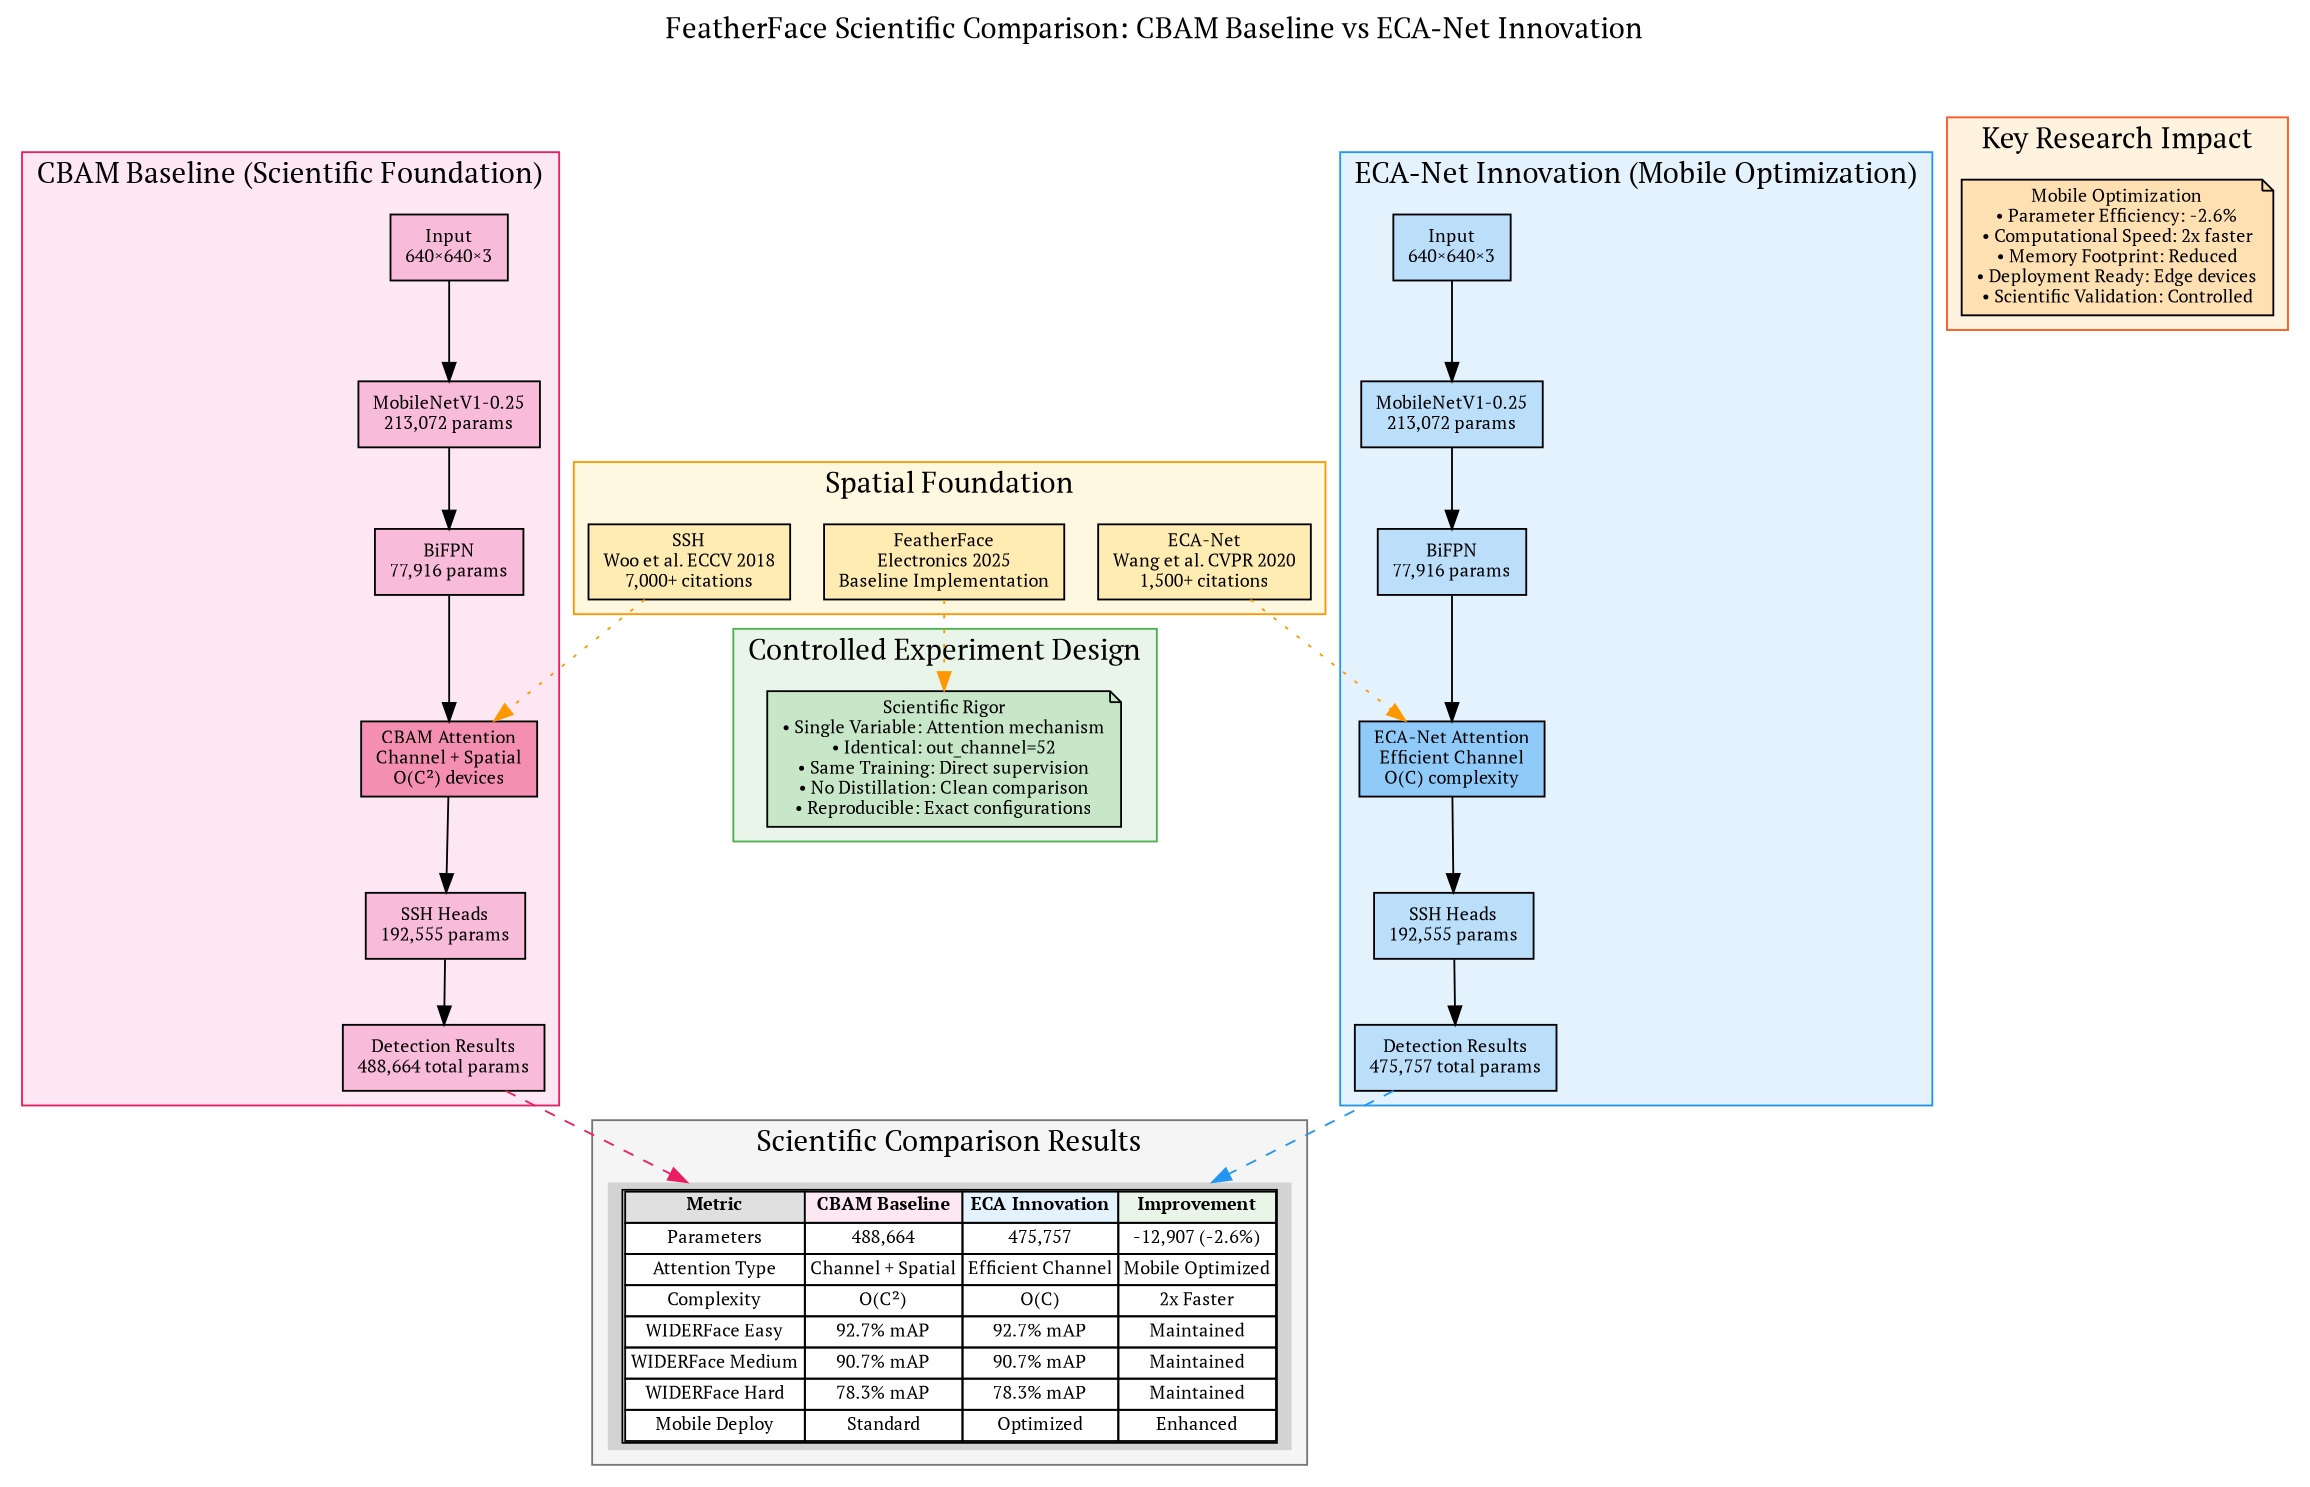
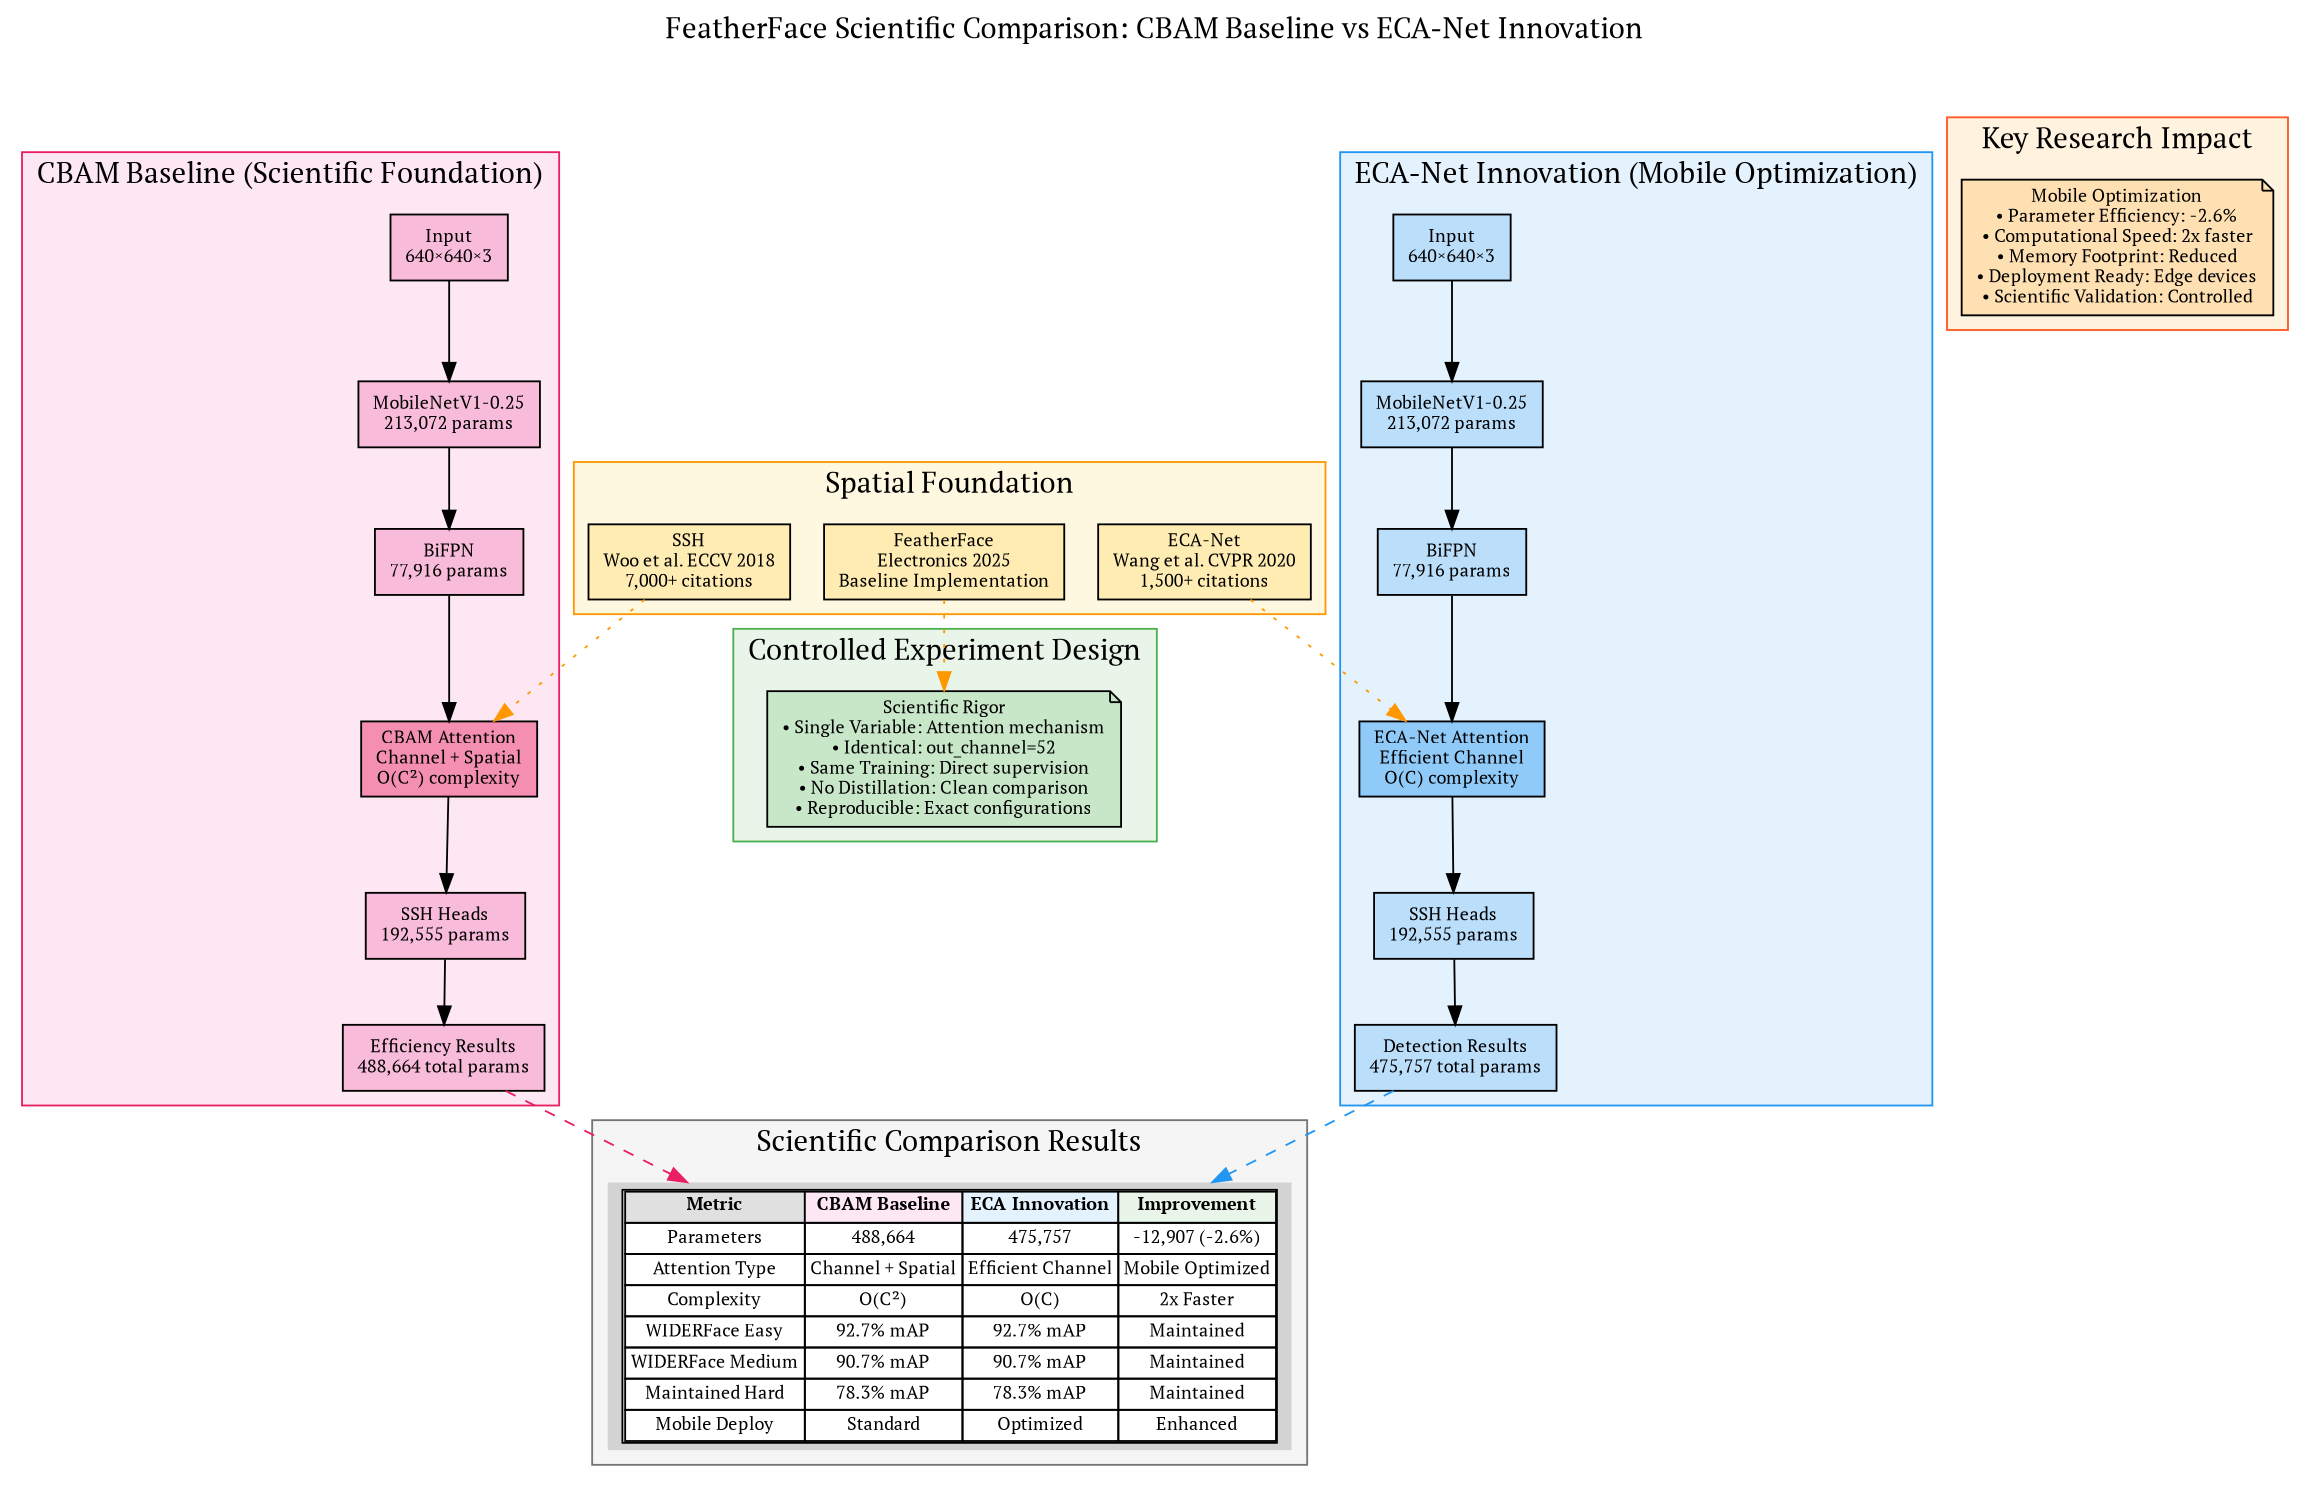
node "CBAM Attention Channel + Spatial O(C²) devices": label "CBAM Attention Channel + Spatial O(C²) devices" -> "CBAM Attention Channel + Spatial O(C²) complexity"
node "Detection Results 488,664 total params": label "Detection Results 488,664 total params" -> "Efficiency Results 488,664 total params"
node "Metric": text "WIDERFace Hard" -> "Maintained Hard"
